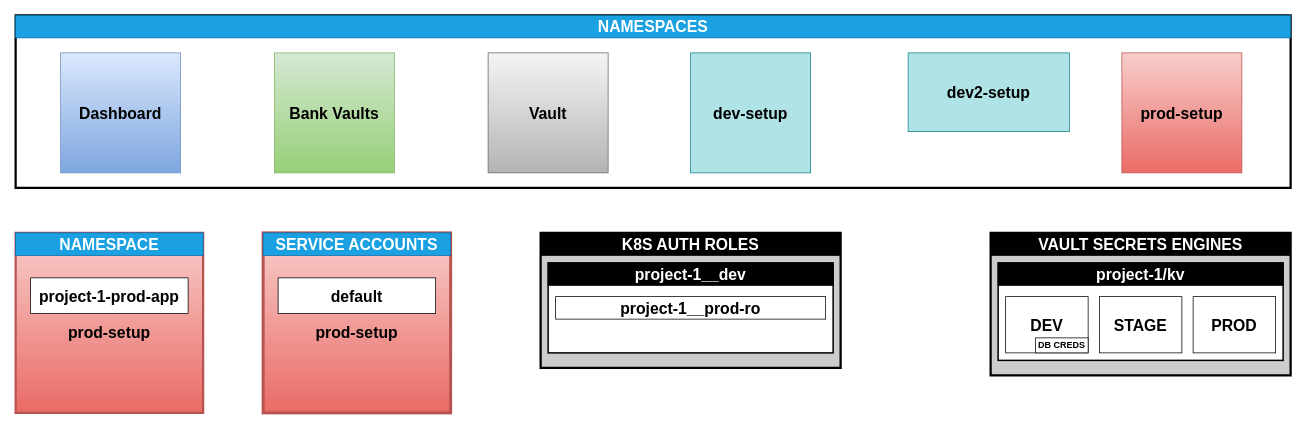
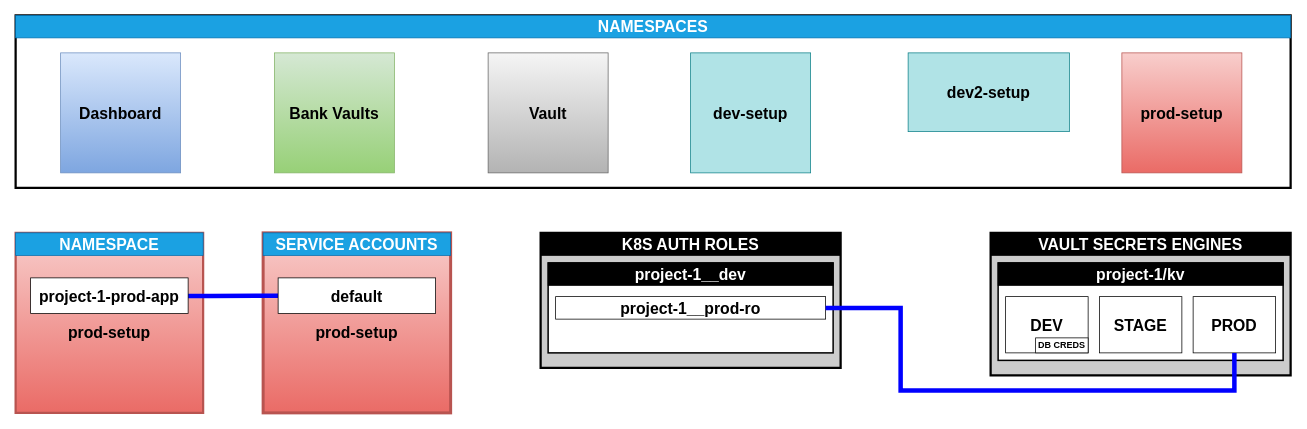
edge "project-1-prod-app" -- "default": added
edge "project-1__prod-ro" -- "PROD": added
